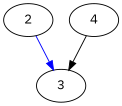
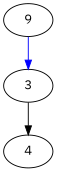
node "2": label "2" -> "9"
edge "4" -> "3": reversed
